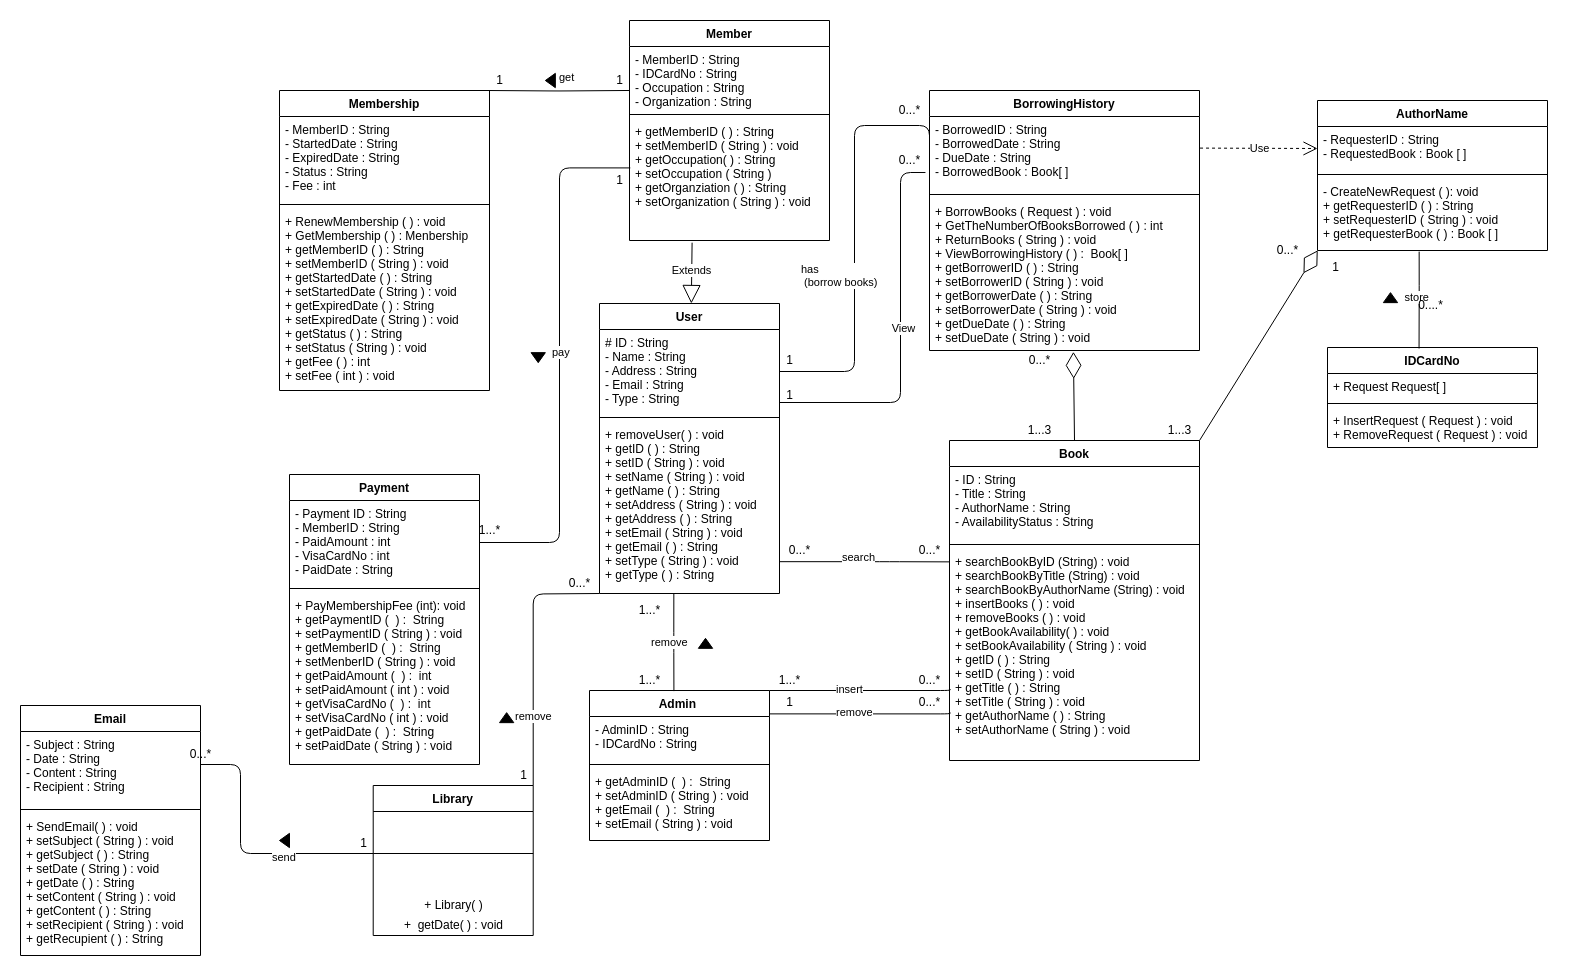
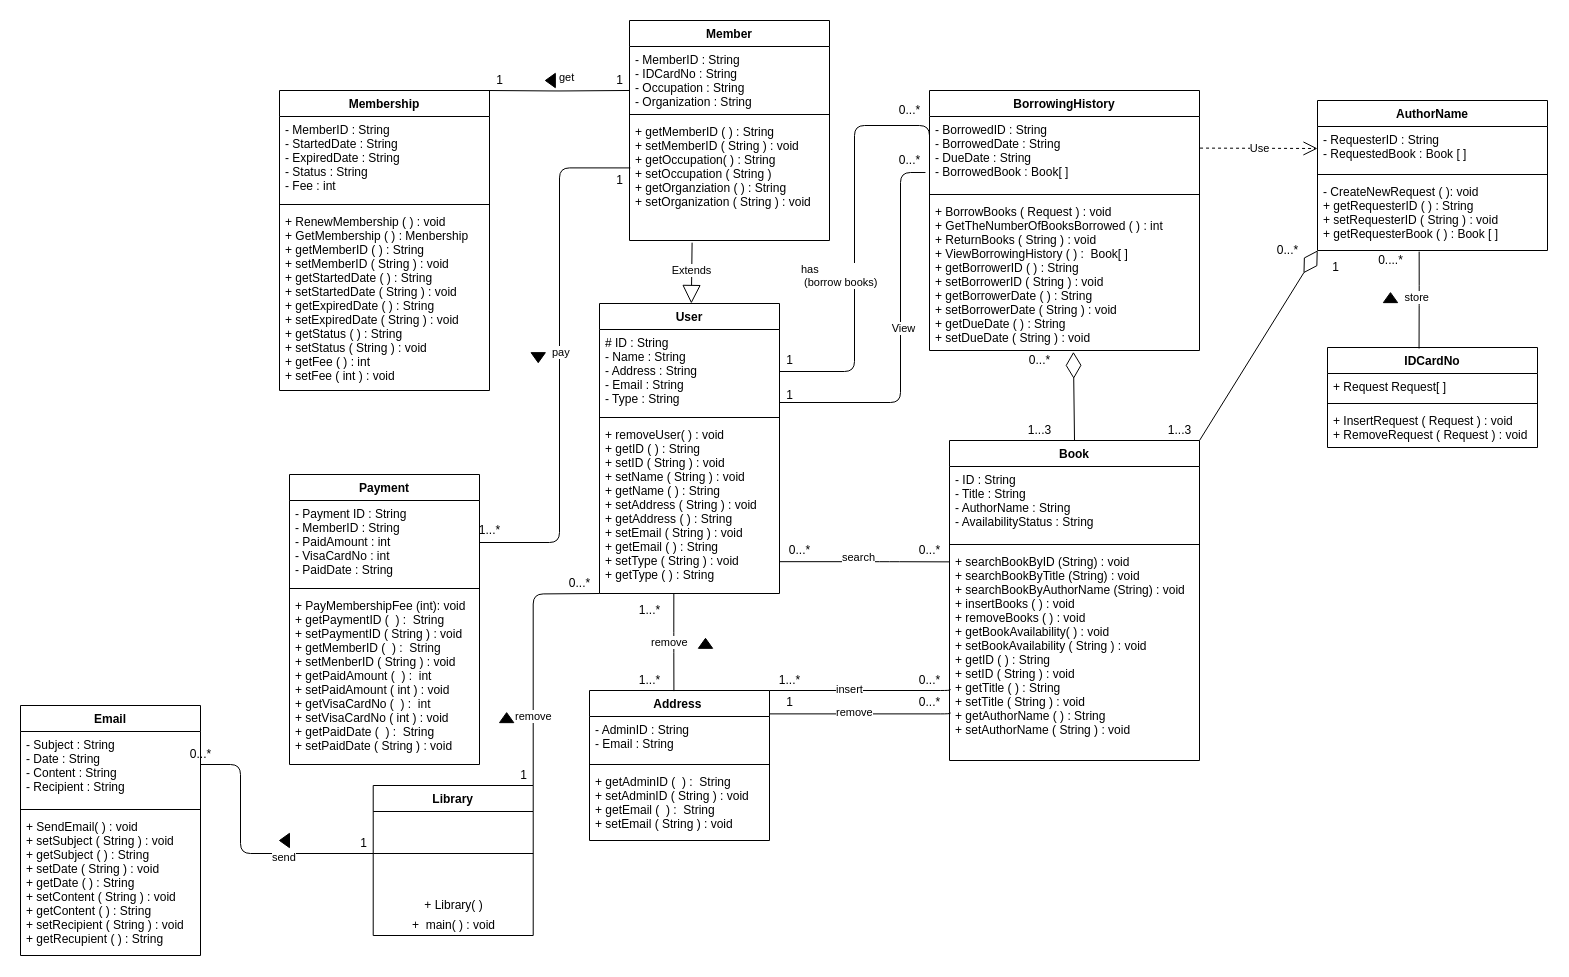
node "0....*": moved (1431, 306) -> (1391, 261)
node "Admin": label "Admin" -> "Address"
node "- AdminID : String - IDCardNo : String": label "- AdminID : String - IDCardNo : String" -> "- AdminID : String - Email : String"
node "+ getDate( ) : void": label "+ getDate( ) : void" -> "+ main( ) : void"
